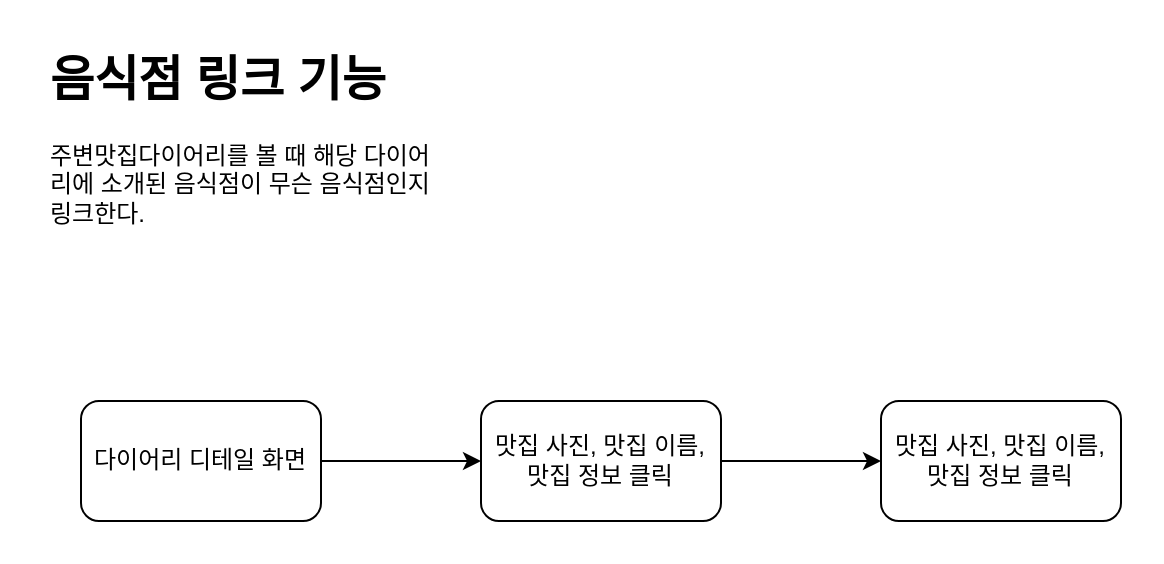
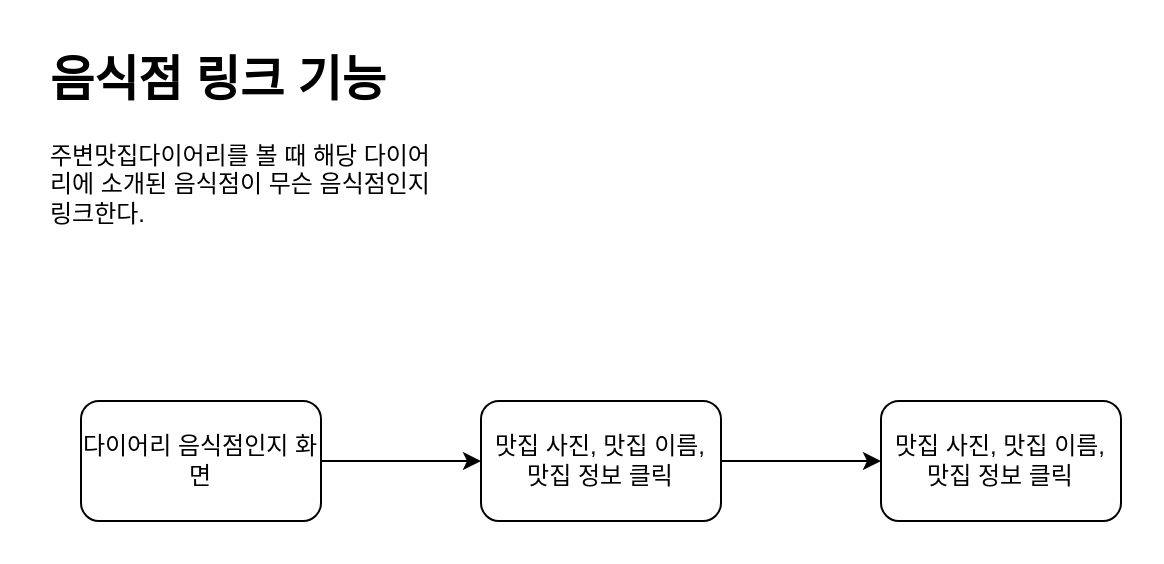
node "다이어리 디테일 화면": label "다이어리 디테일 화면" -> "다이어리 음식점인지 화면"
